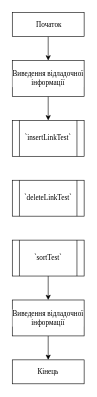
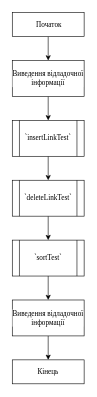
edge "`insertLinkTest`" -> "`deleteLinkTest`": added
edge "`deleteLinkTest`" -> "`sortTest`": added
